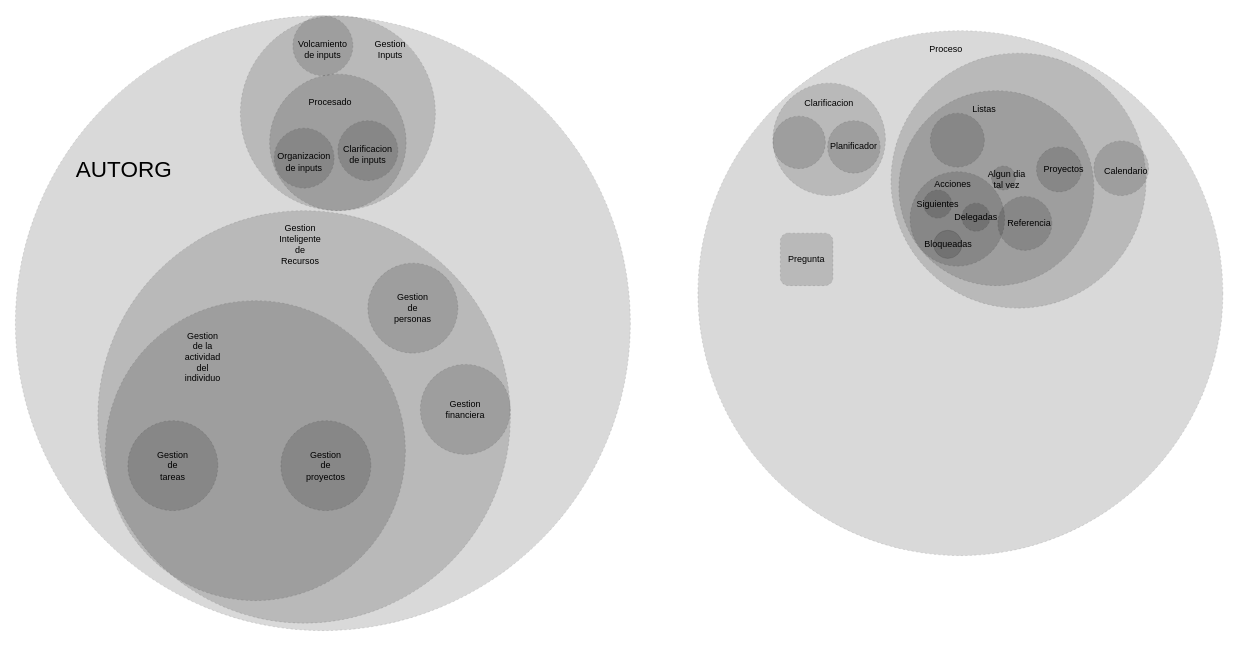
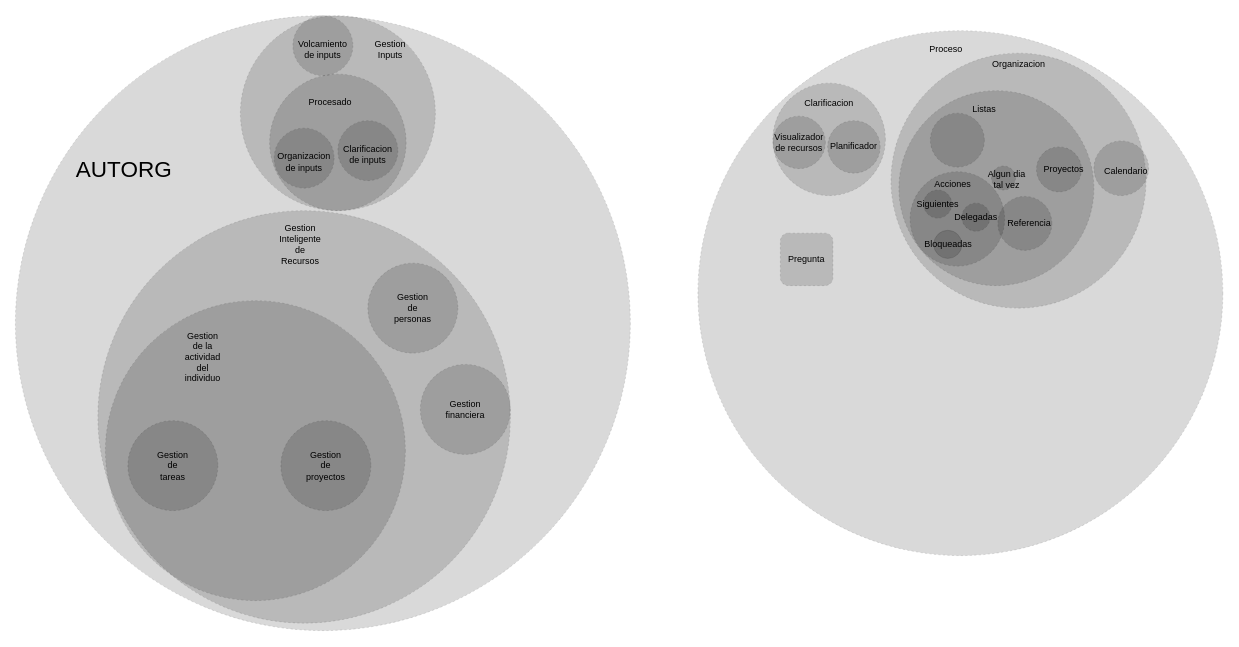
node "Organizacion": added
node "Visualizador de recursos": added
